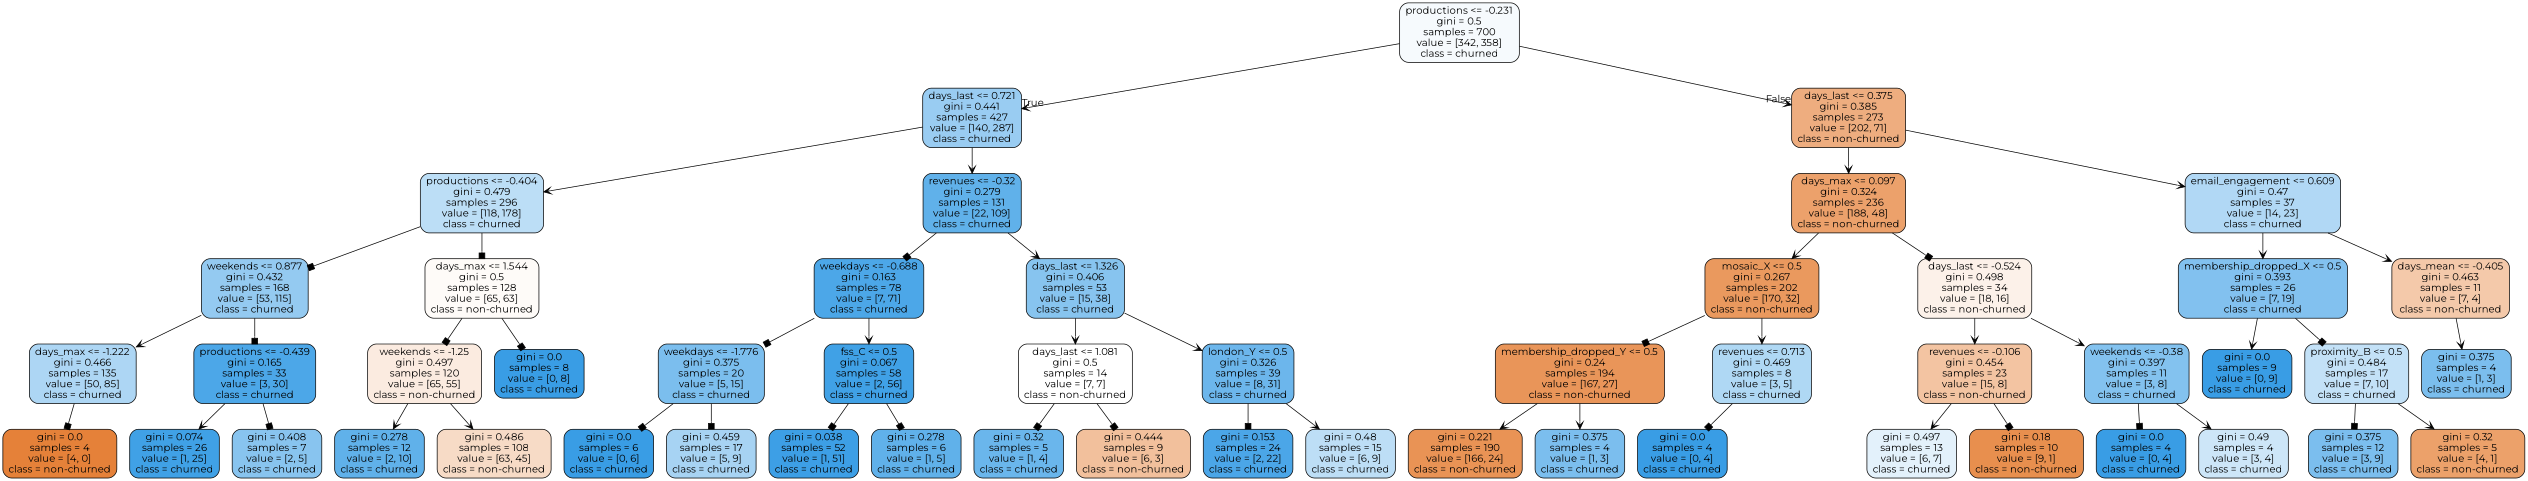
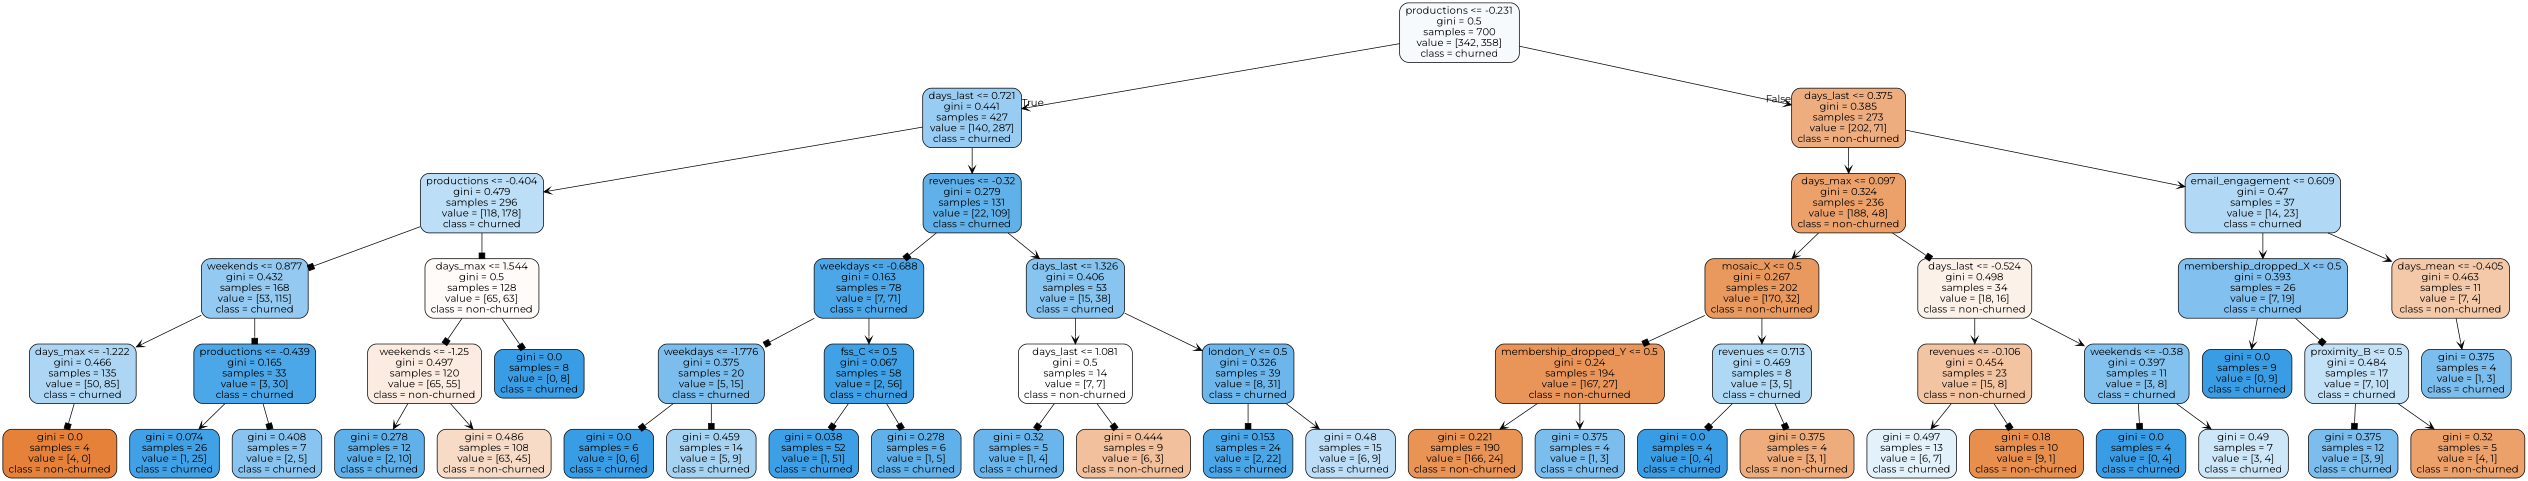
node "gini = 0.459 samples = 17 value = [5, 9] class = churned": label "gini = 0.459 samples = 17 value = [5, 9] class = churned" -> "gini = 0.459 samples = 14 value = [5, 9] class = churned"
node "gini = 0.375 samples = 4 value = [3, 1] class = non-churned": added
node "gini = 0.49 samples = 4 value = [3, 4] class = churned": label "gini = 0.49 samples = 4 value = [3, 4] class = churned" -> "gini = 0.49 samples = 7 value = [3, 4] class = churned"
